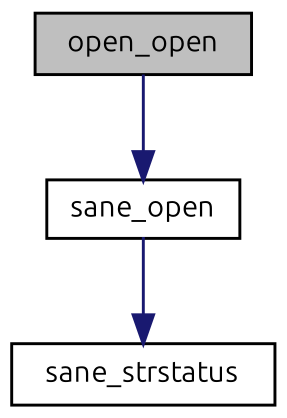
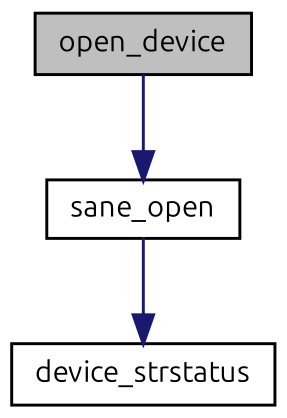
node "open_open": label "open_open" -> "open_device"
node "sane_strstatus": label "sane_strstatus" -> "device_strstatus"
